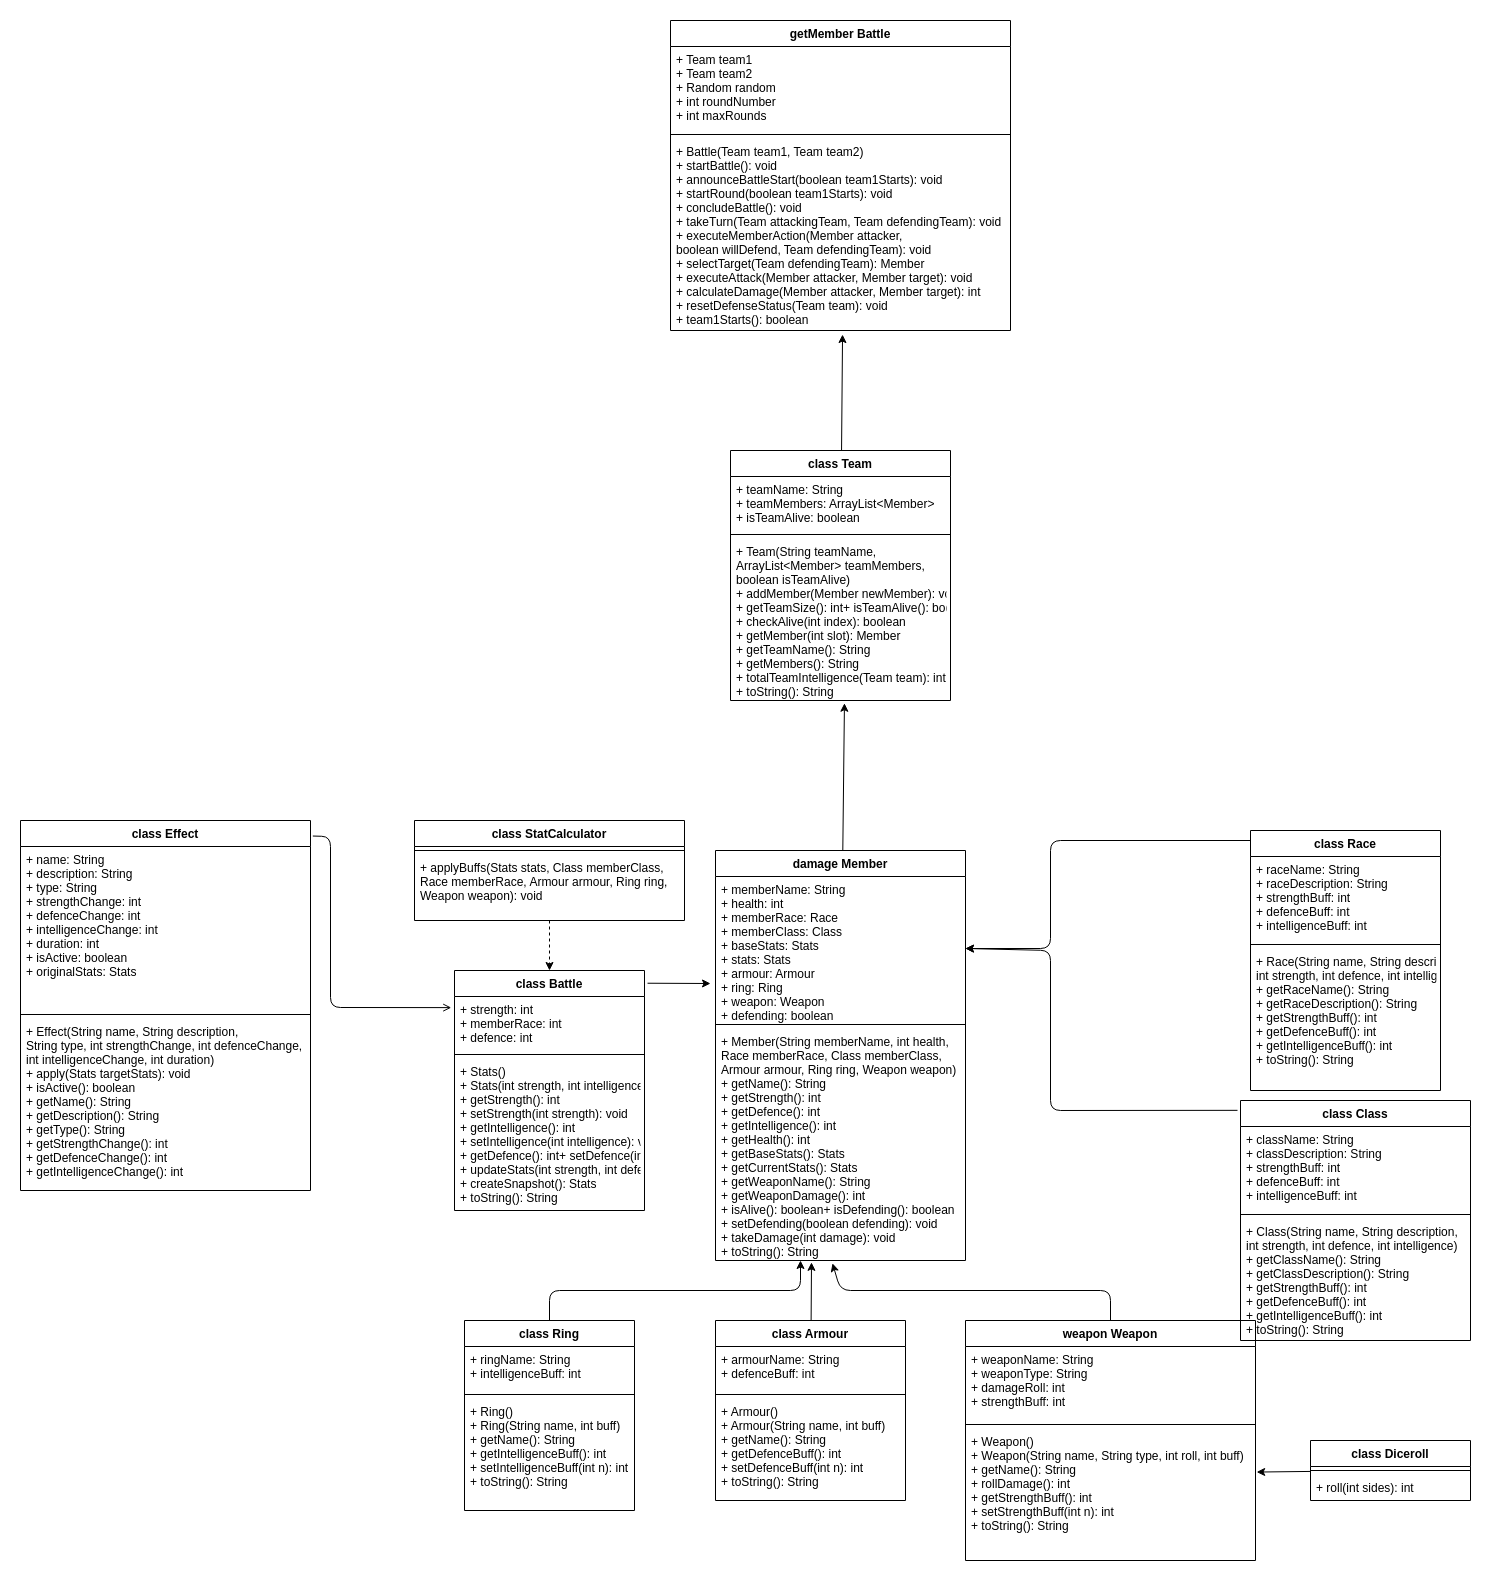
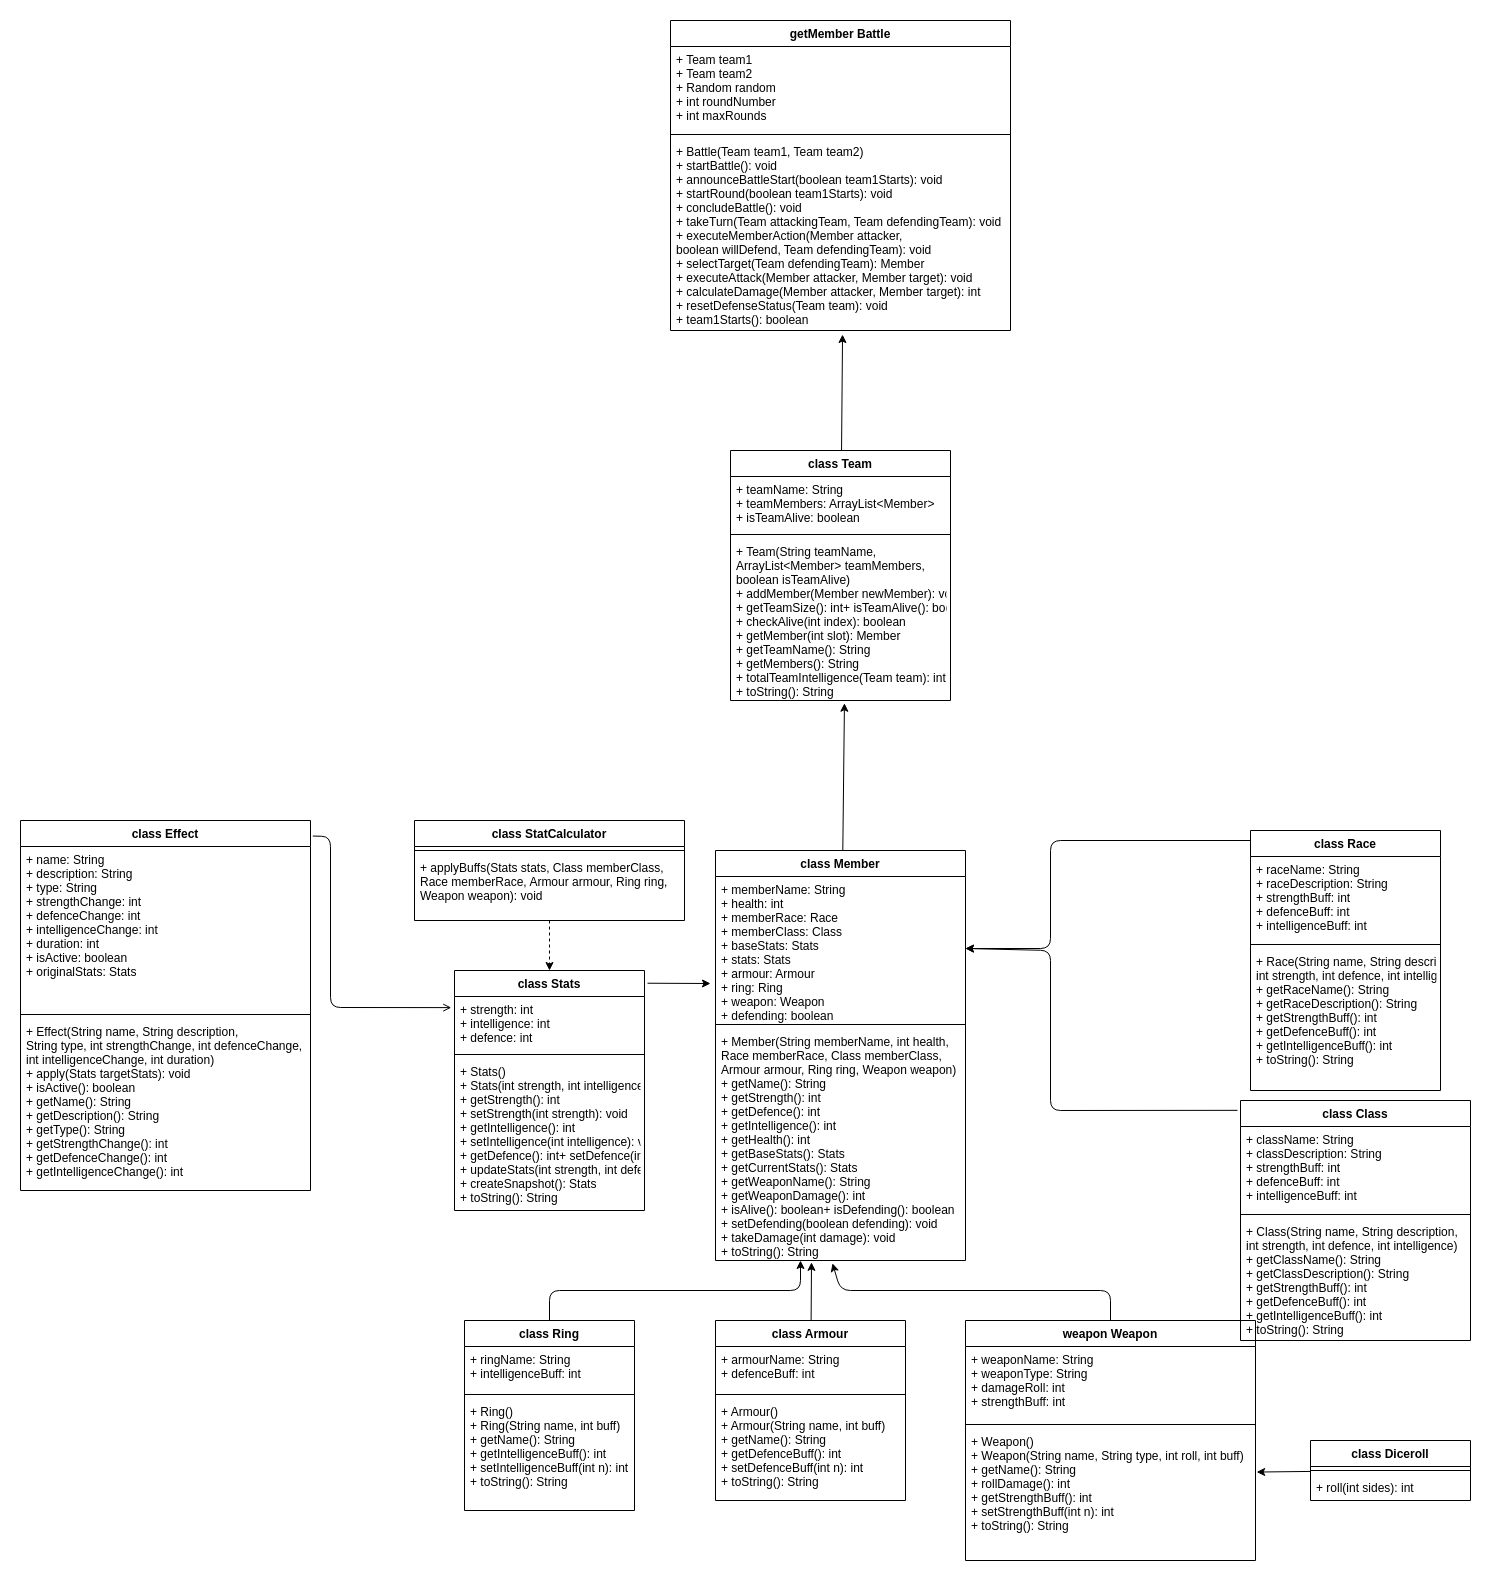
node "damage Member": label "damage Member" -> "class Member"
node "class Battle": label "class Battle" -> "class Stats"
node "+ strength: int + memberRace: int + defence: int": label "+ strength: int + memberRace: int + defence: int" -> "+ strength: int + intelligence: int + defence: int"
